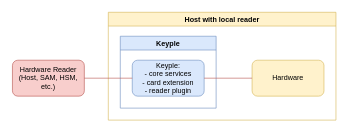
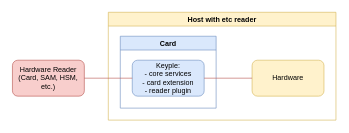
node "Host with local reader": label "Host with local reader" -> "Host with etc reader"
node "Keyple": label "Keyple" -> "Card"
node "Hardware Reader (Host, SAM, HSM, etc.)": label "Hardware Reader (Host, SAM, HSM, etc.)" -> "Hardware Reader (Card, SAM, HSM, etc.)"
